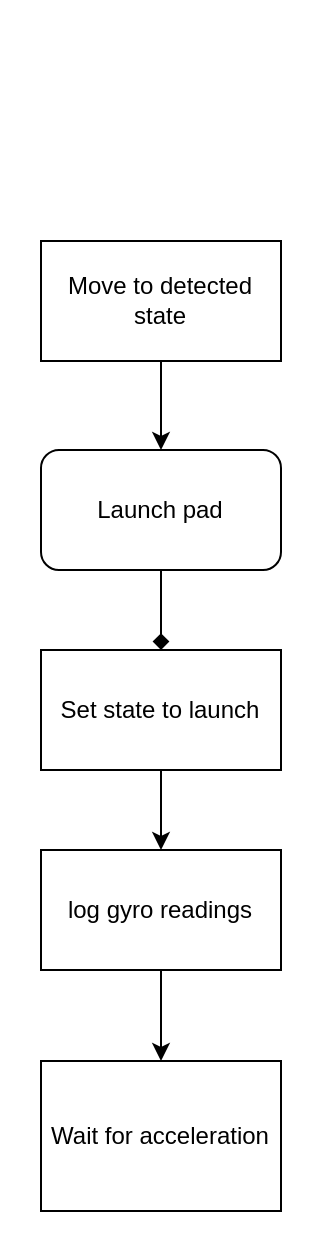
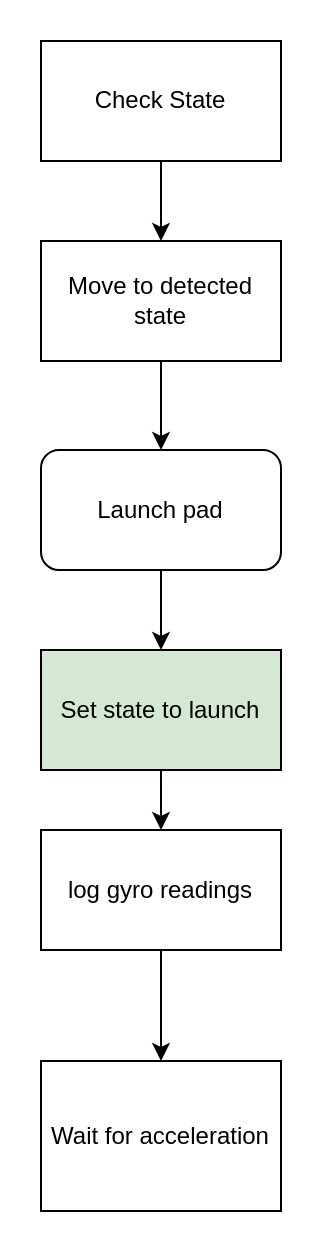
node "Check State": added
edge "Check State" -> "Move to detected state": added
edge "Launch pad" -> "Set state to launch": arrowhead diamond -> classic
node "Set state to launch": fillcolor #ffffff -> #d5e8d4
node "log gyro readings": moved (161, 910) -> (161, 890)
